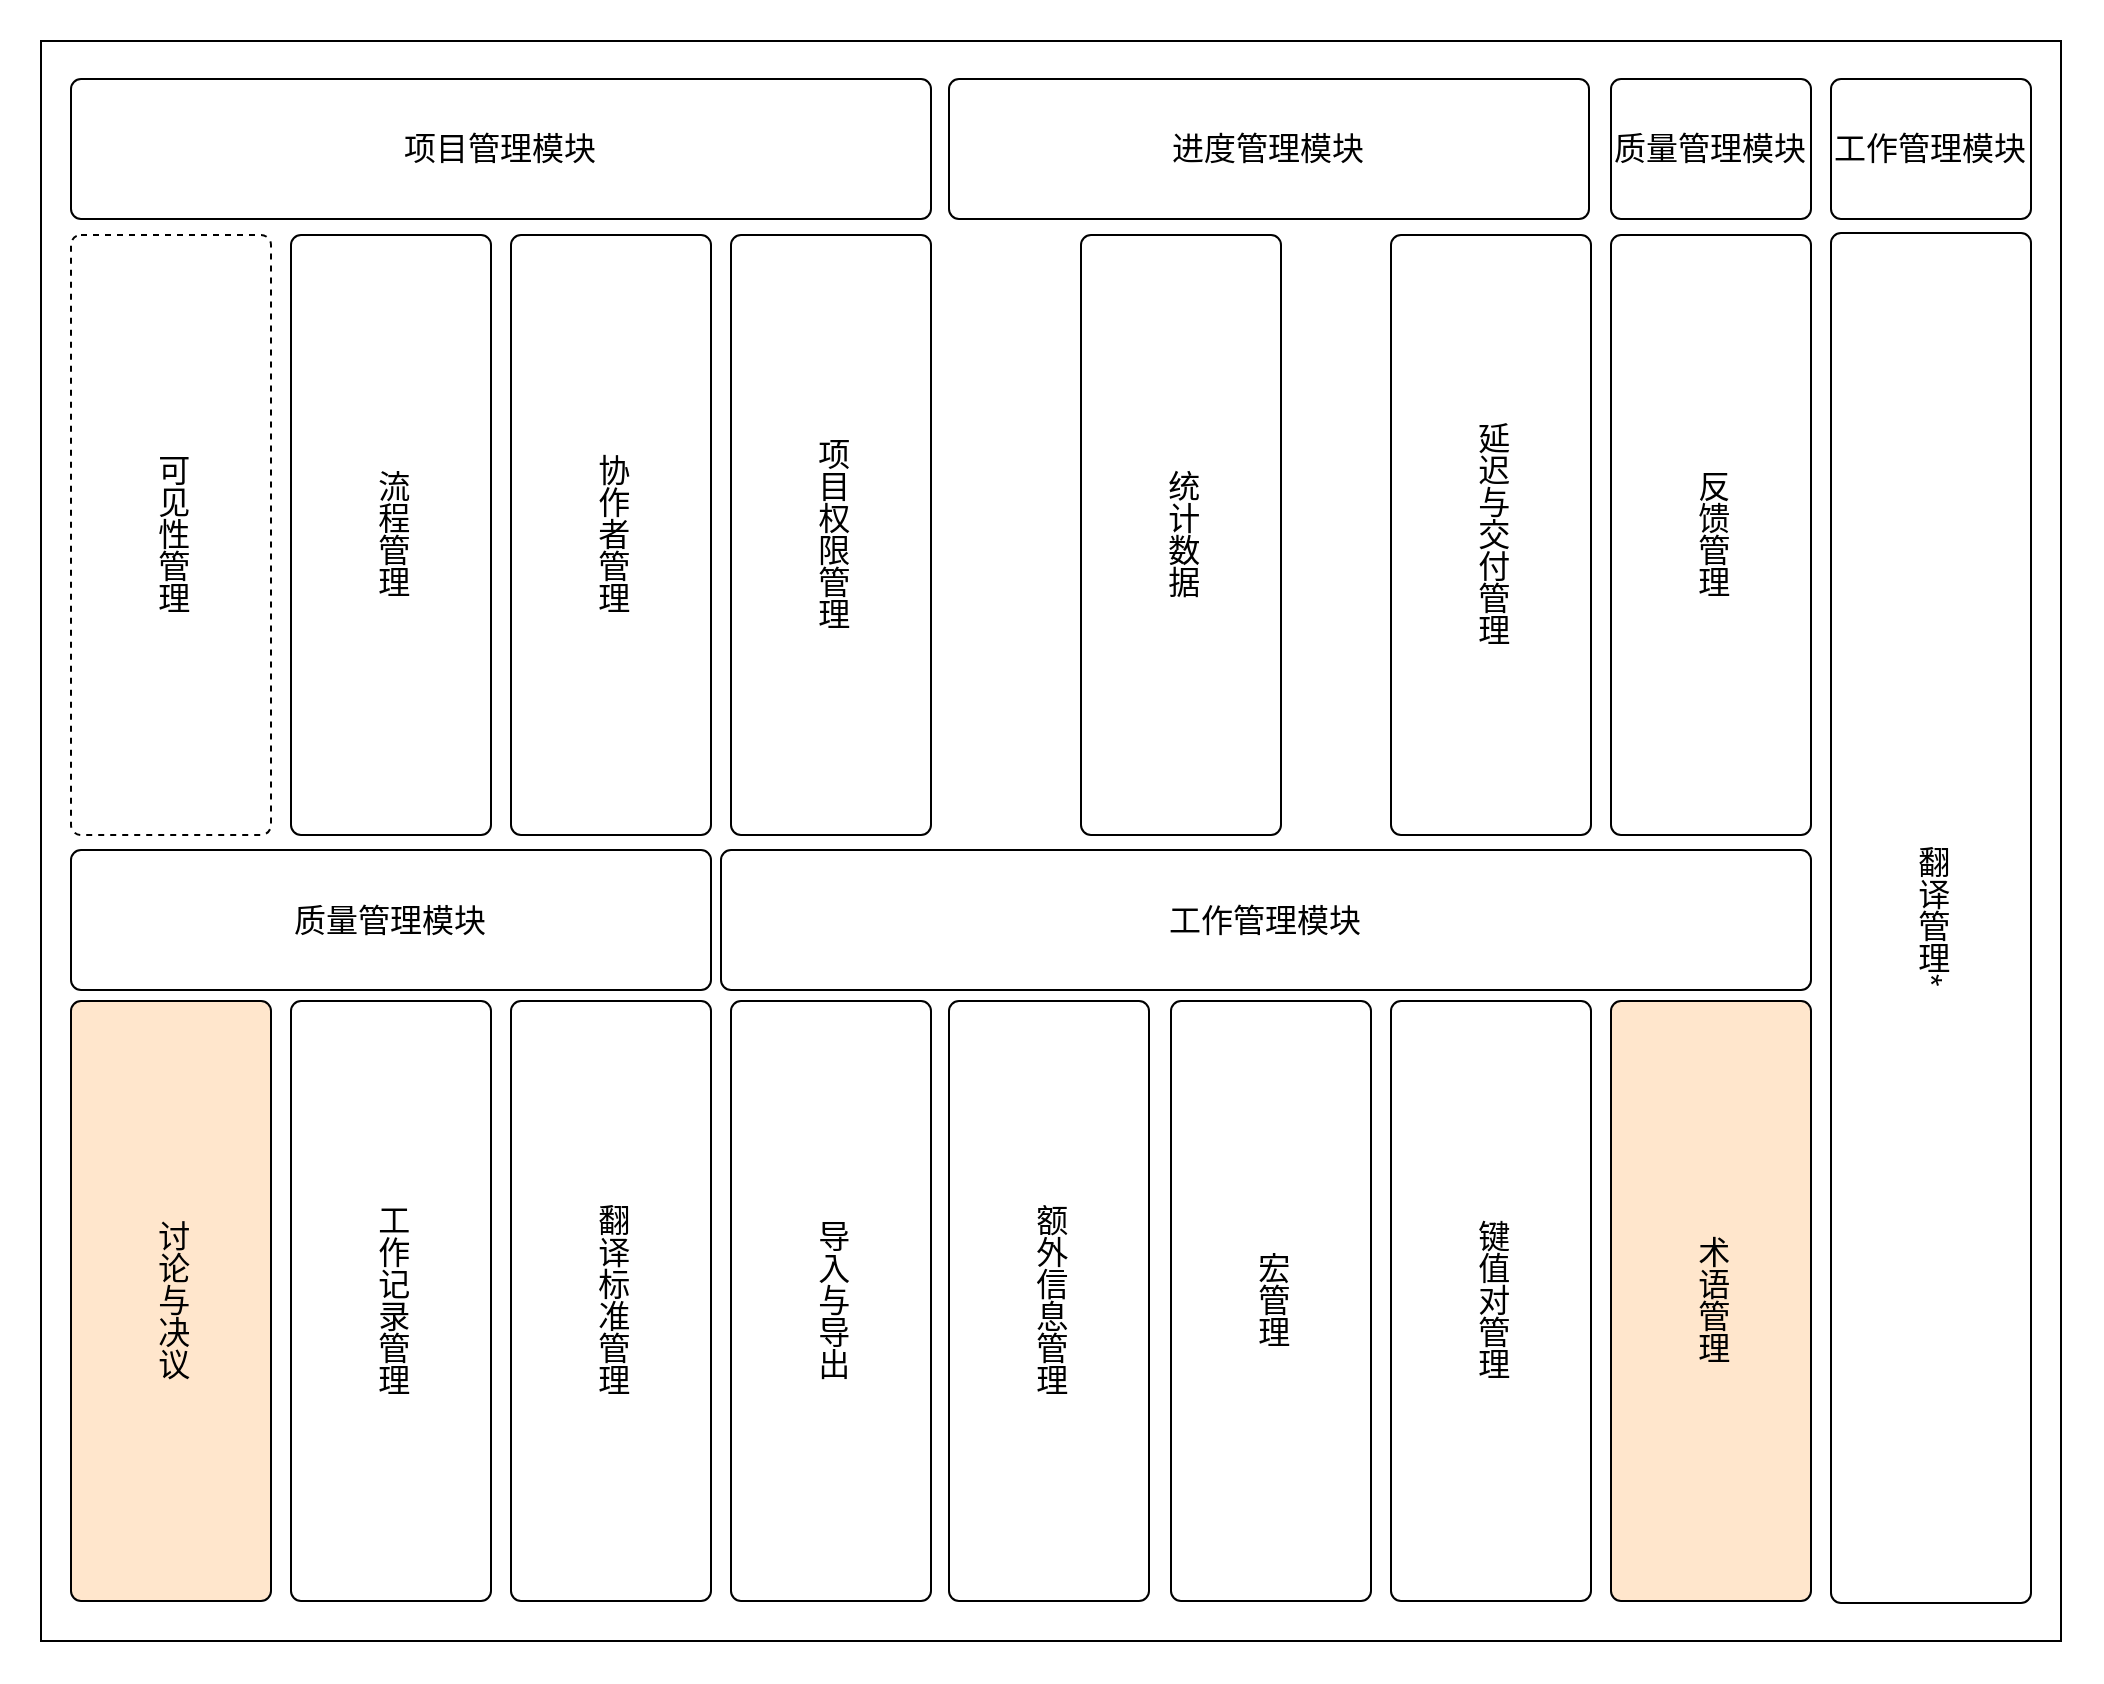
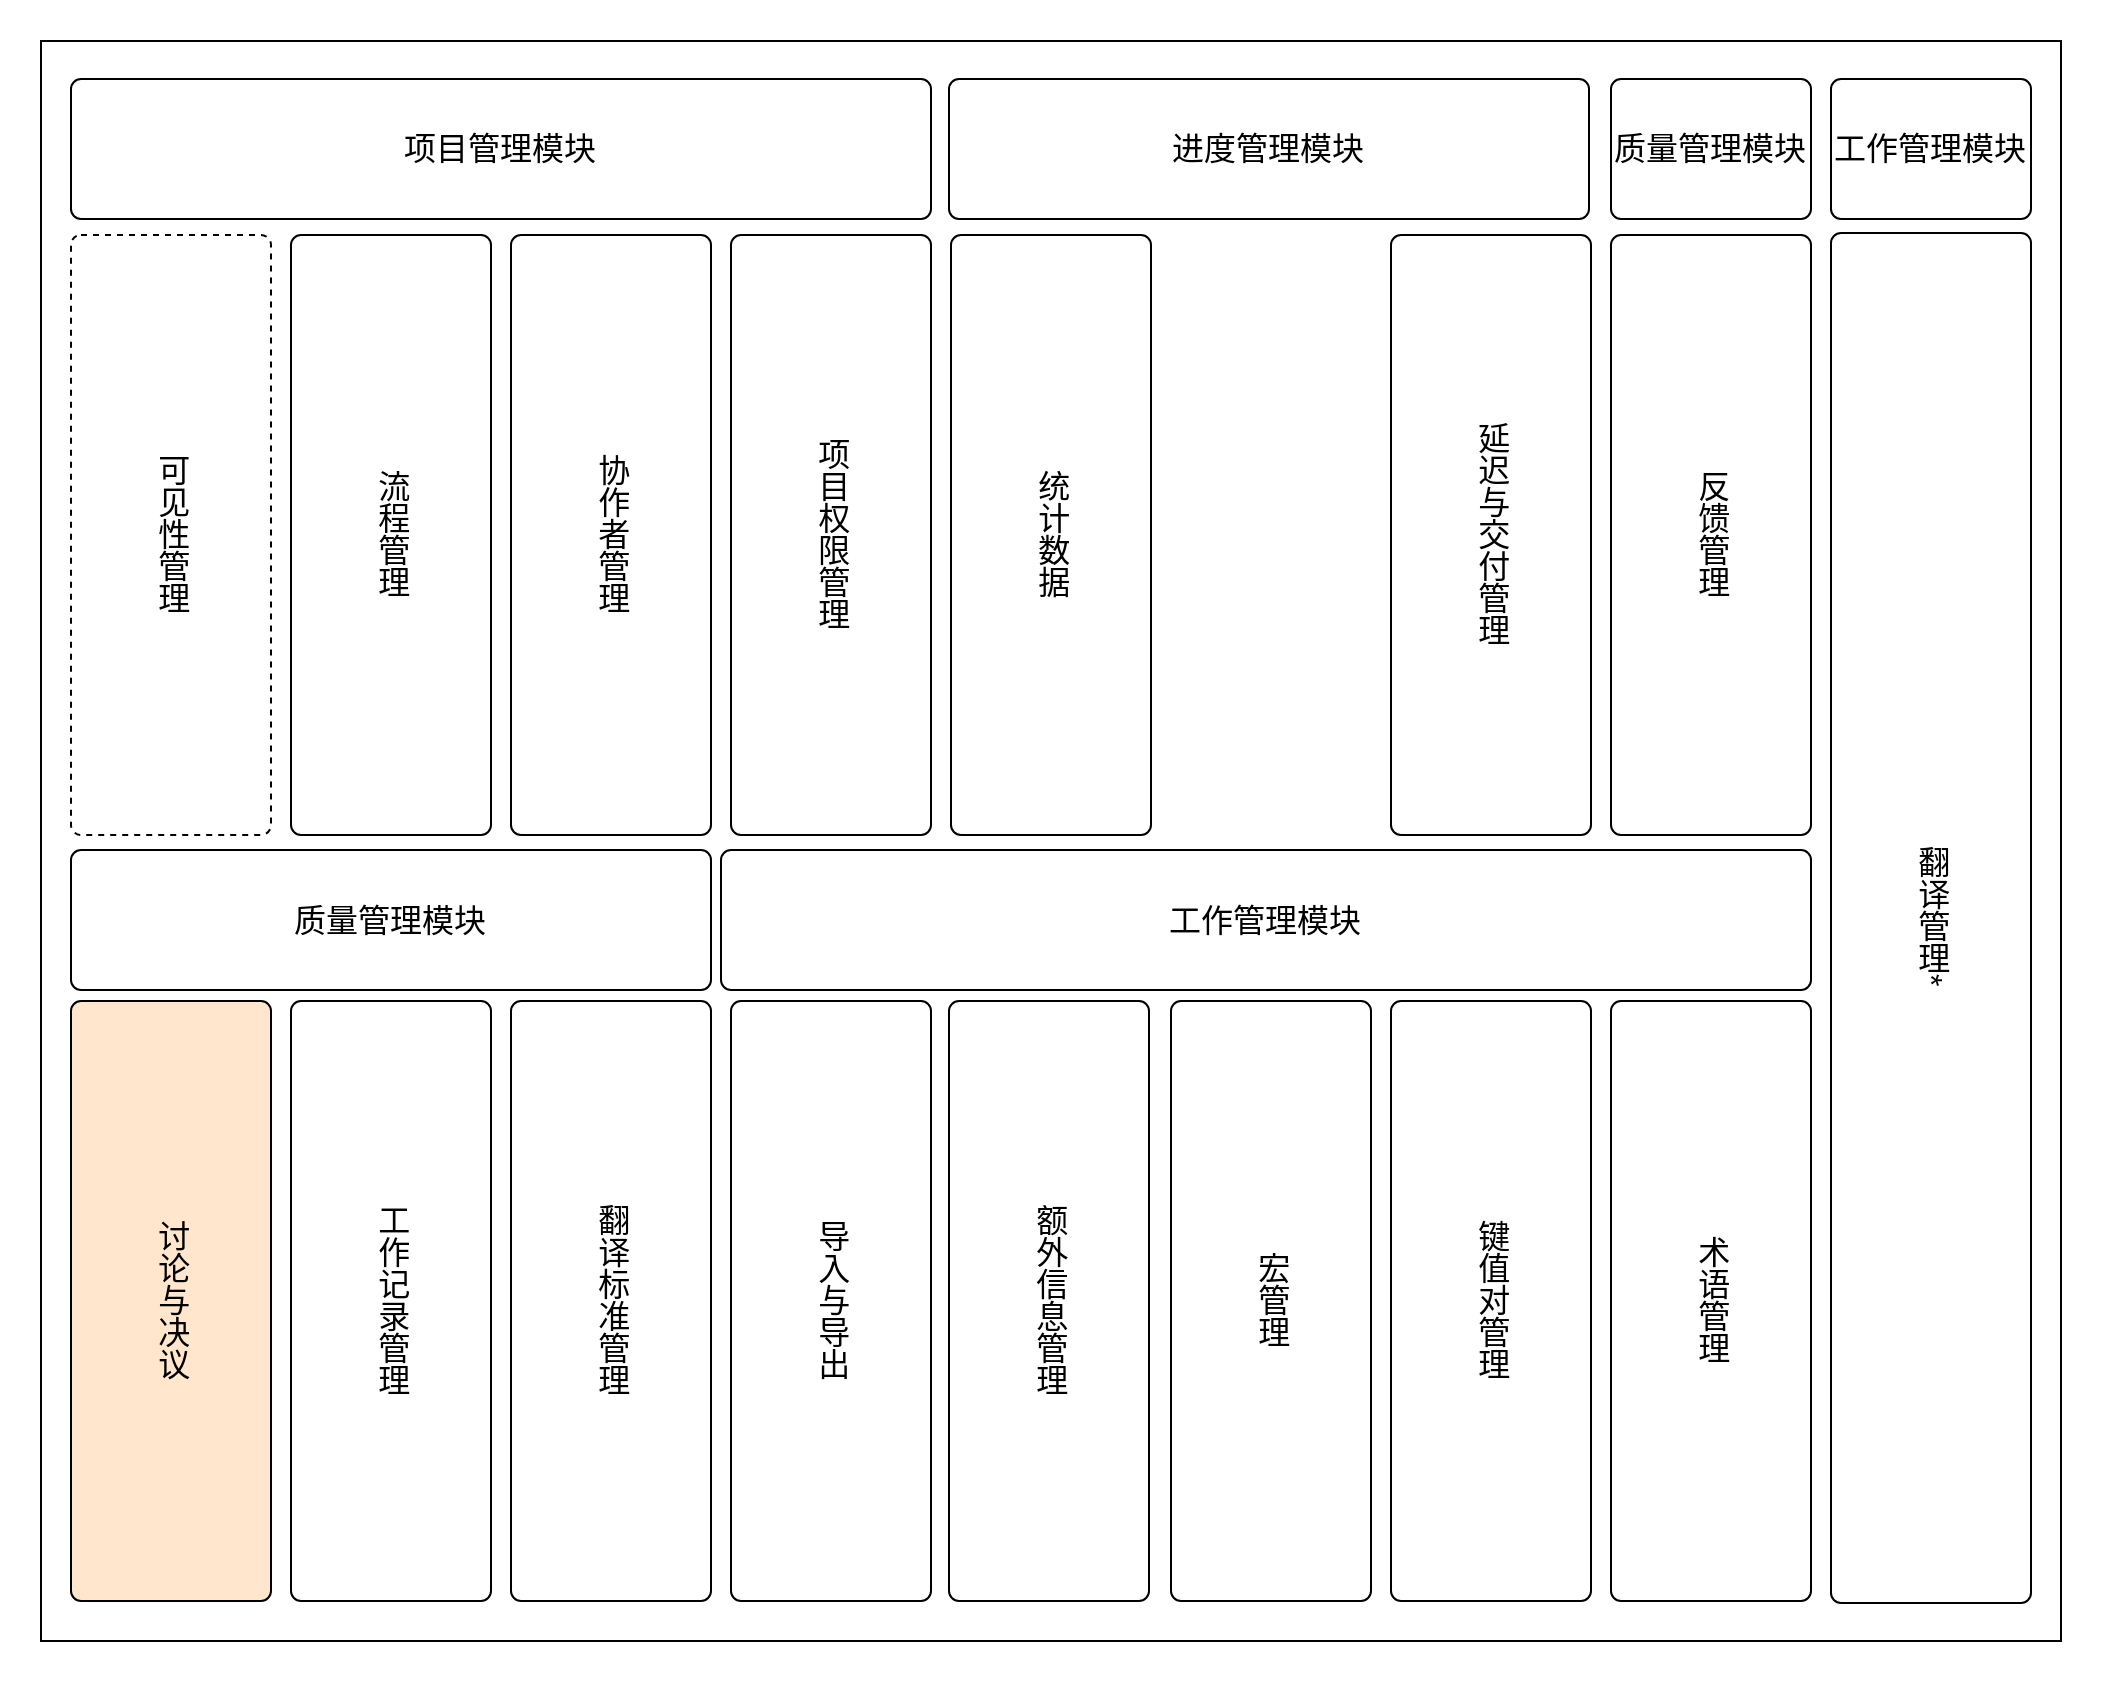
node "统计数据": moved (1181, 535) -> (1051, 535)
node "术语管理": fillcolor #ffe6cc -> #ffffff
